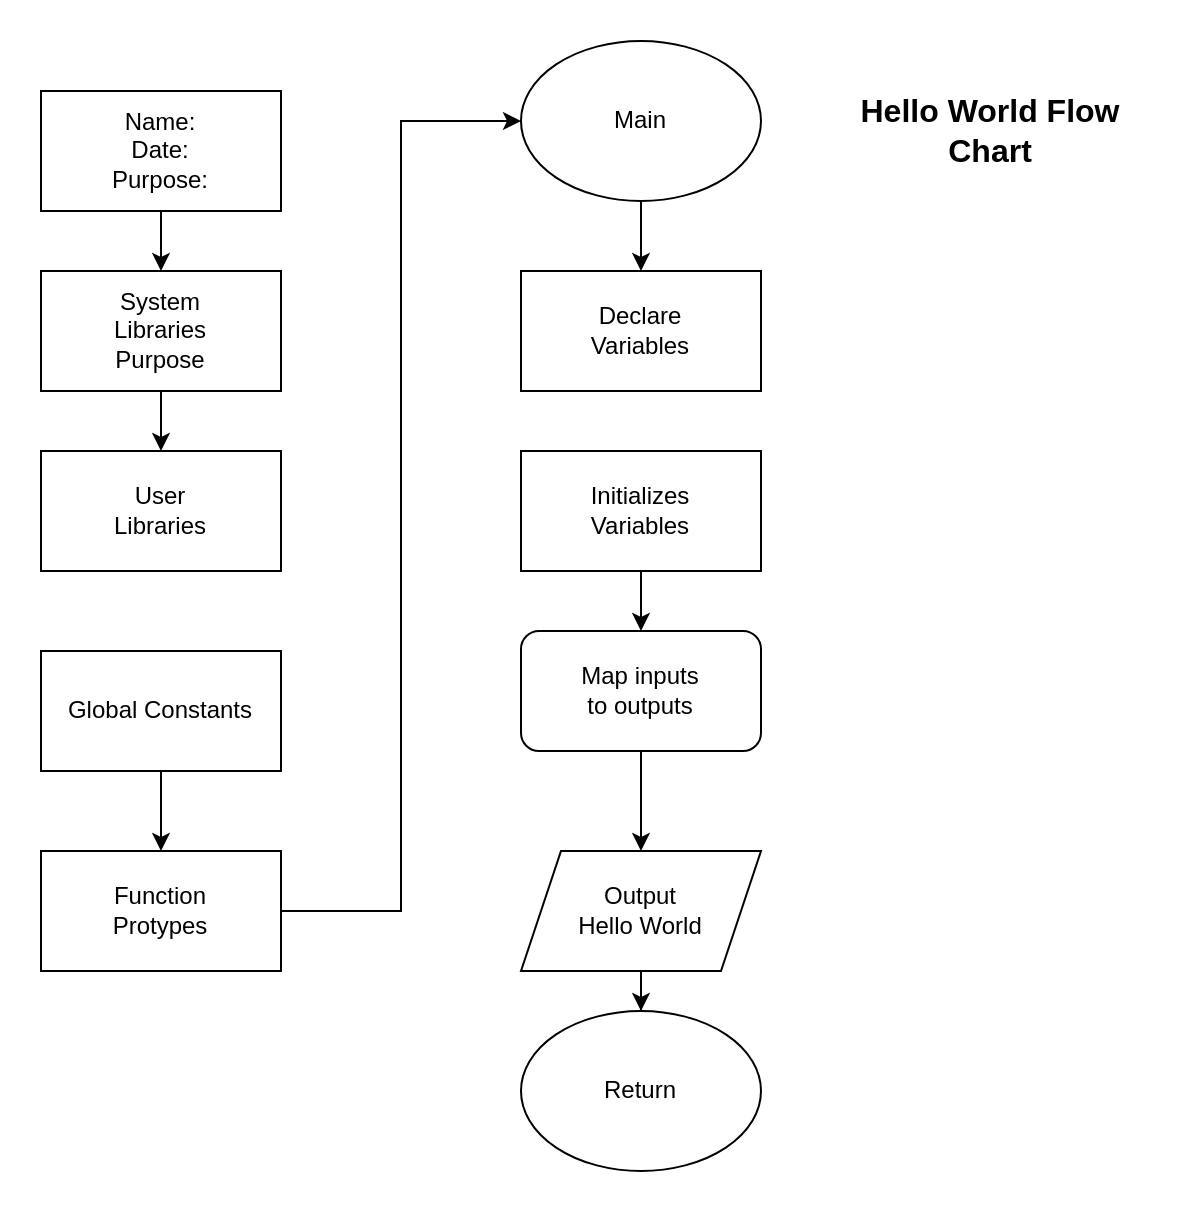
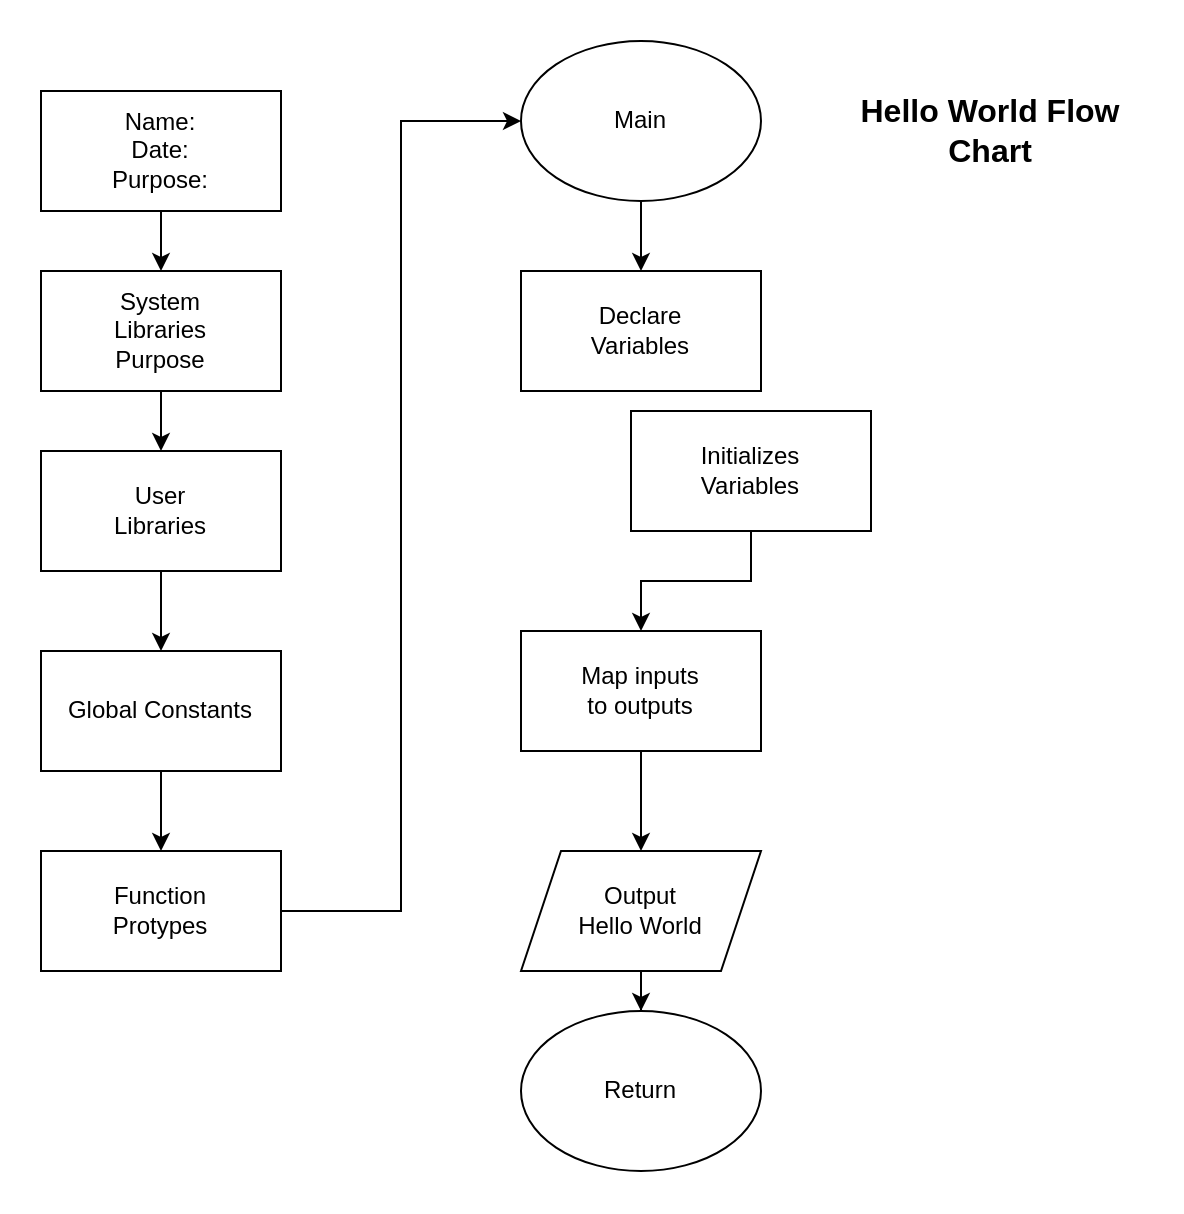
node "Initializes Variables": moved (641, 511) -> (751, 471)
edge "User Libraries" -> "Global Constants": added
node "Map inputs to outputs": shape rounded rectangle -> rectangle
